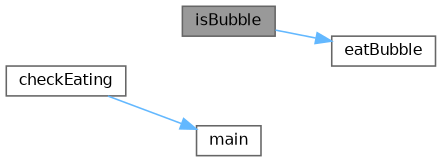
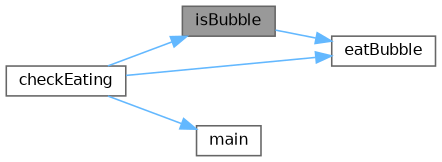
edge "checkEating" -> "isBubble": added
edge "checkEating" -> "eatBubble": added
